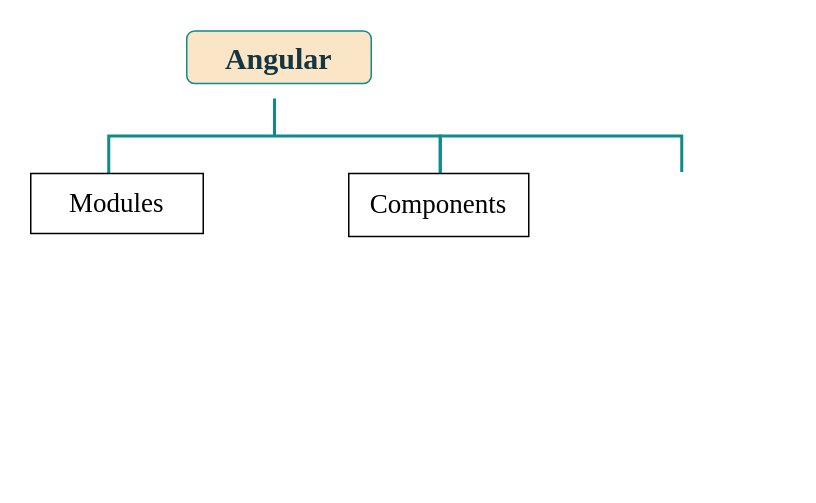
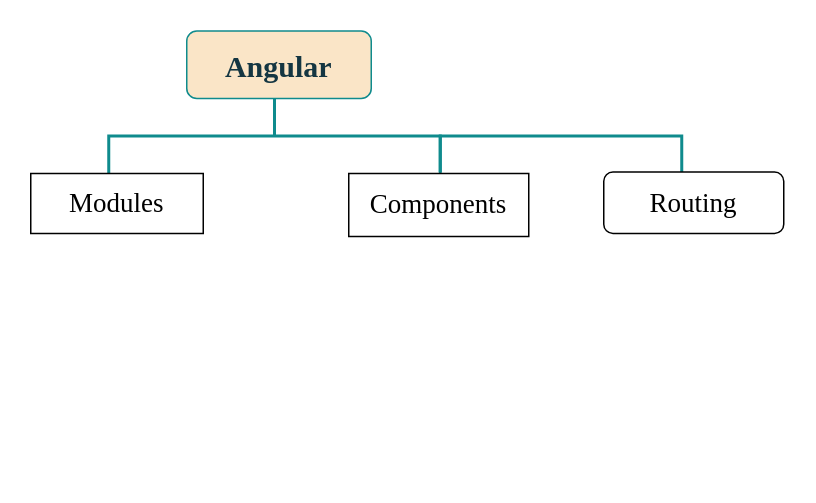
node "Angular": size 185x53 -> 185x68
node "Routing": added
